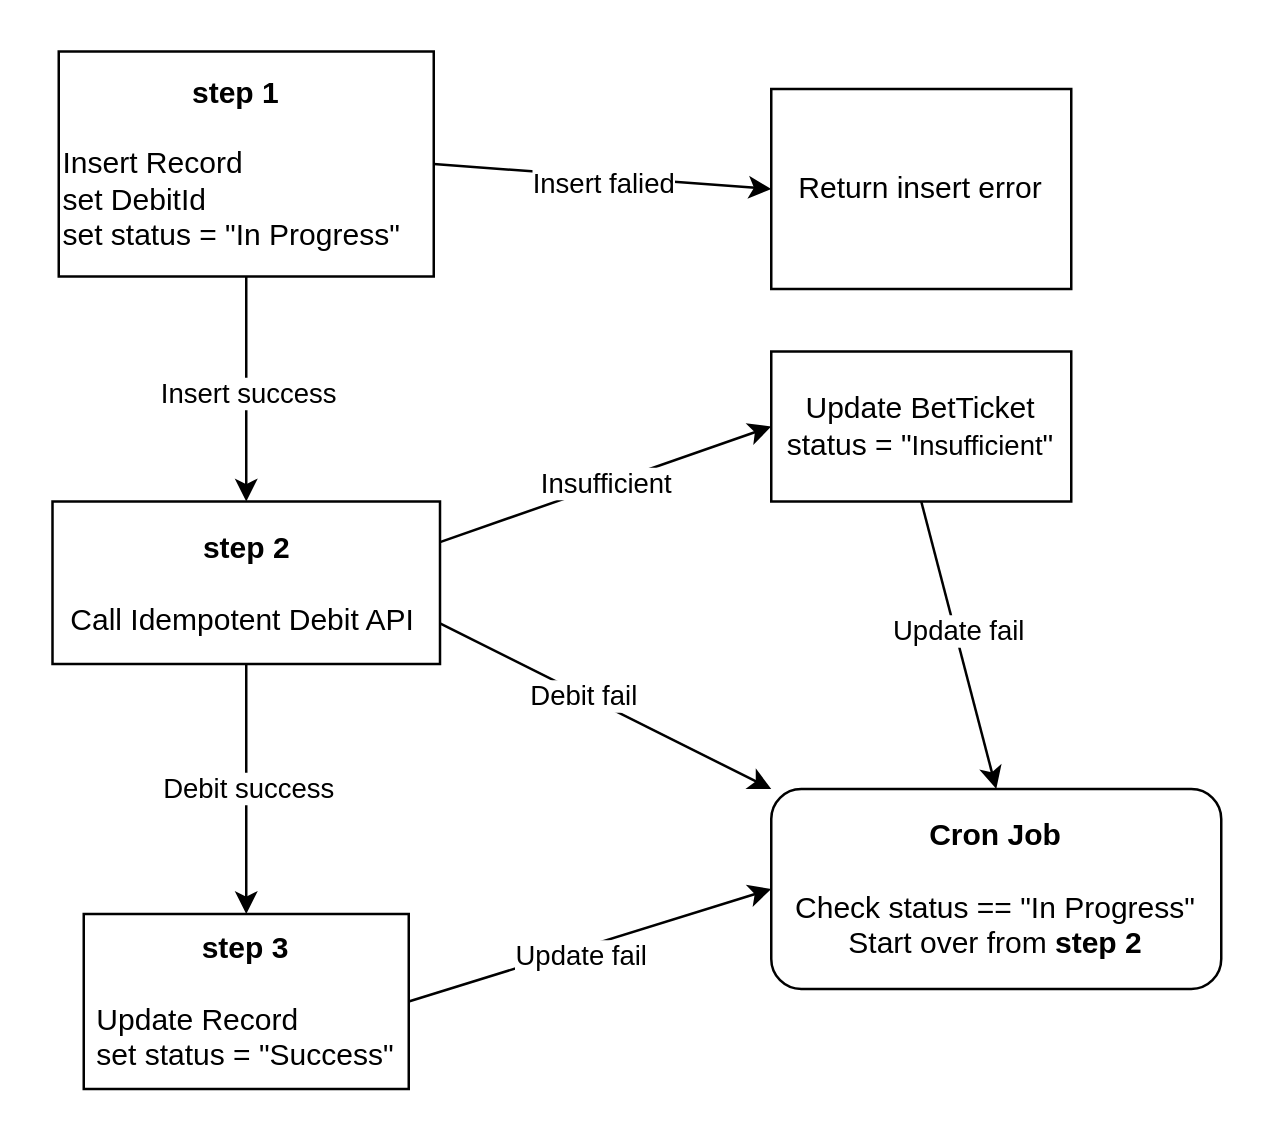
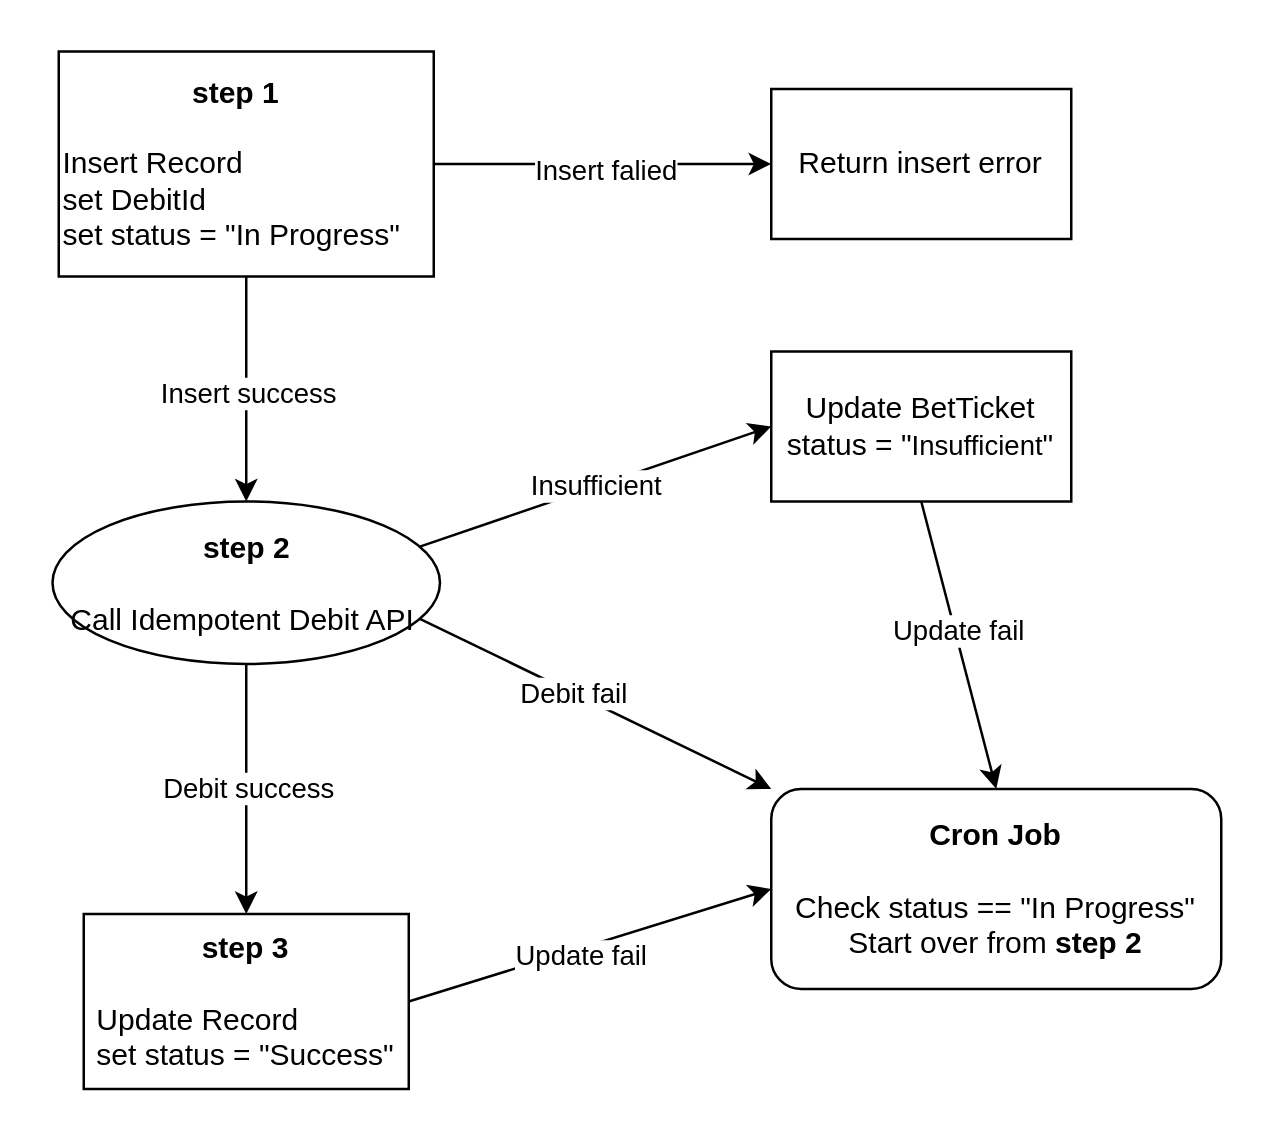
node "Return insert error": size 300x200 -> 300x150
node "step 2 Call Idempotent Debit API": shape rectangle -> ellipse
